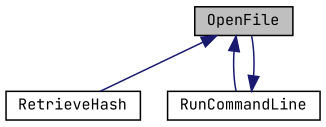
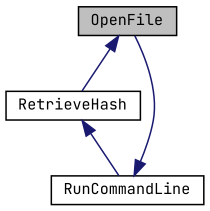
edge "RunCommandLine" -> "OpenFile": now "RunCommandLine" -> "RetrieveHash"
